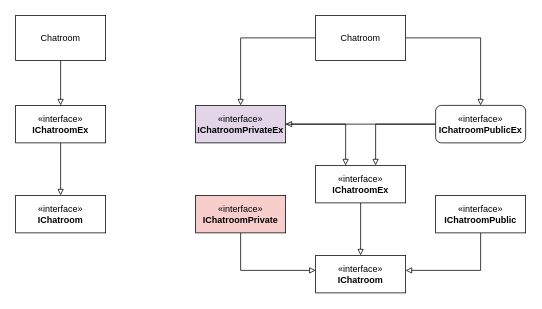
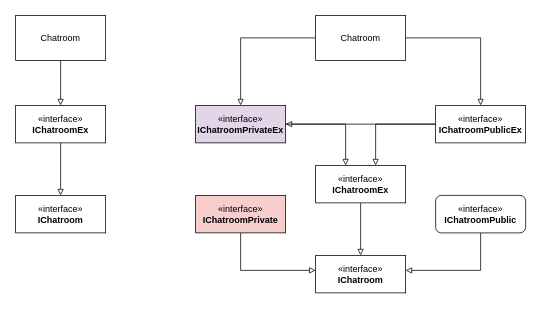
node "«interface» IChatroomPublicEx": shape rounded rectangle -> rectangle
node "«interface» IChatroomPublic": shape rectangle -> rounded rectangle
